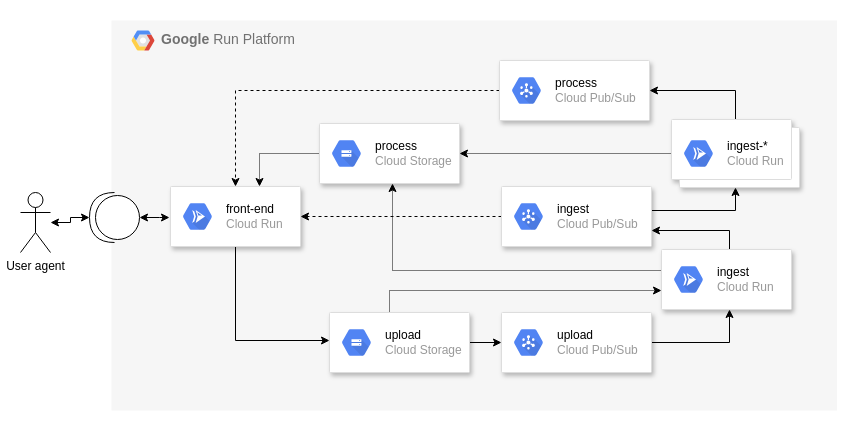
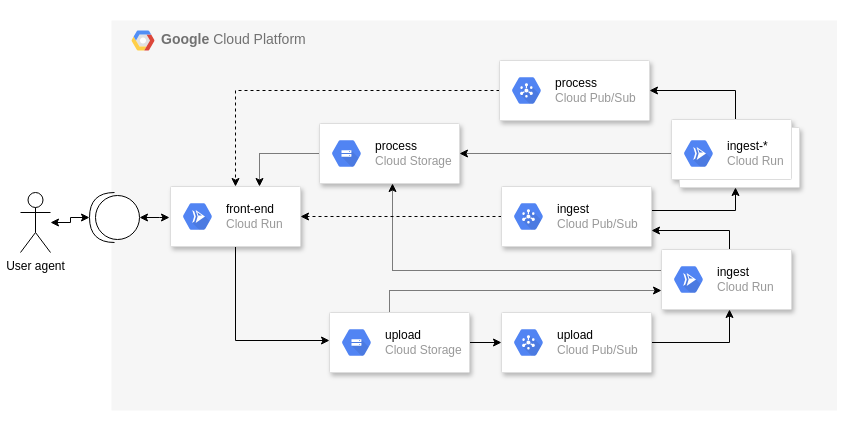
node "Google Run Platform": label "Google Run Platform" -> "Google Cloud Platform"
